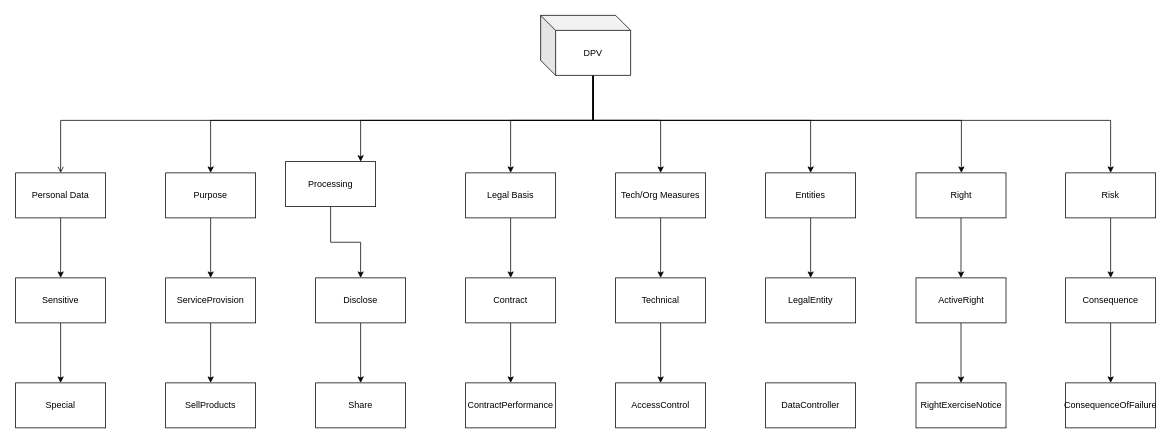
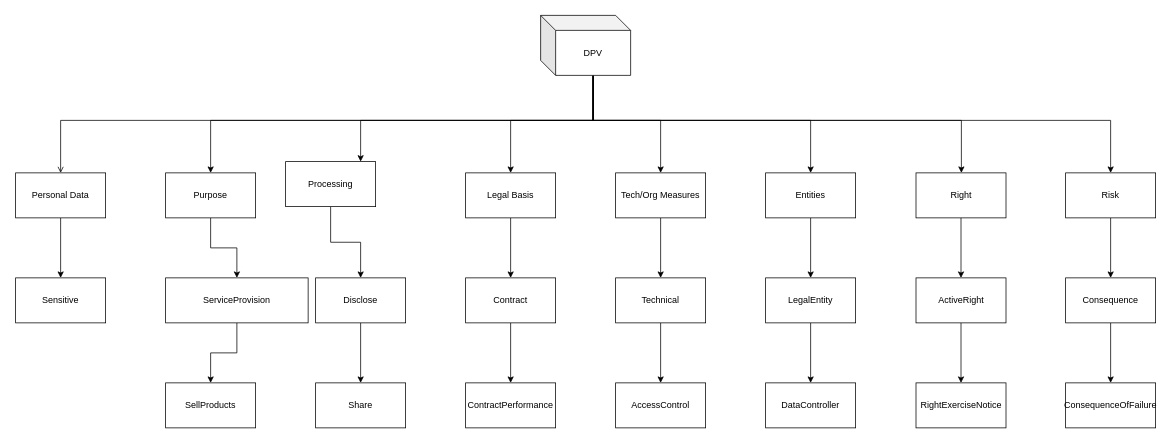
node "ServiceProvision": size 90x45 -> 143x45
edge "Sensitive" -> "Special": removed
edge "LegalEntity" -> "DataController": added
node "Special": removed
